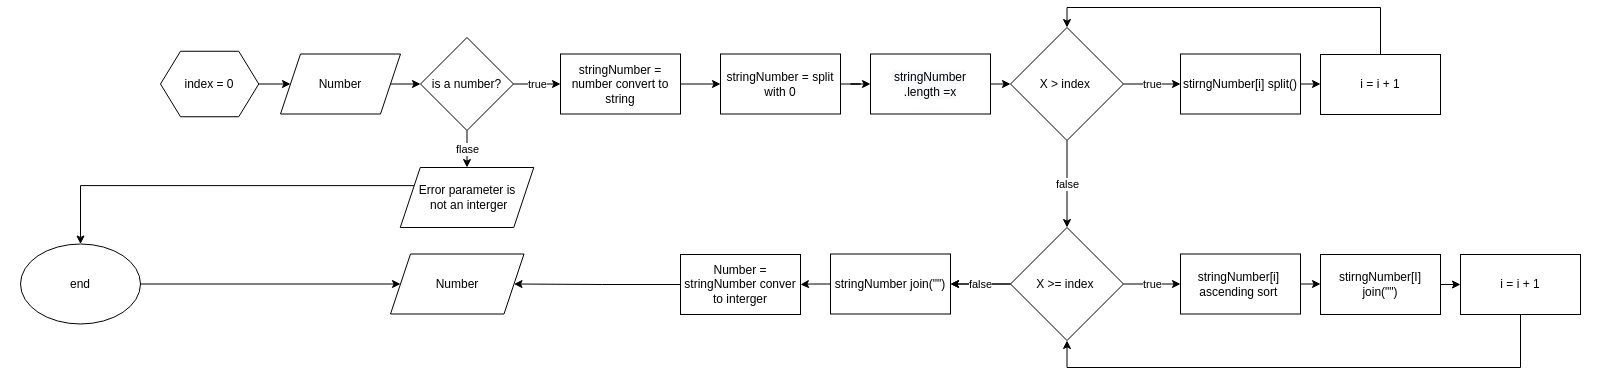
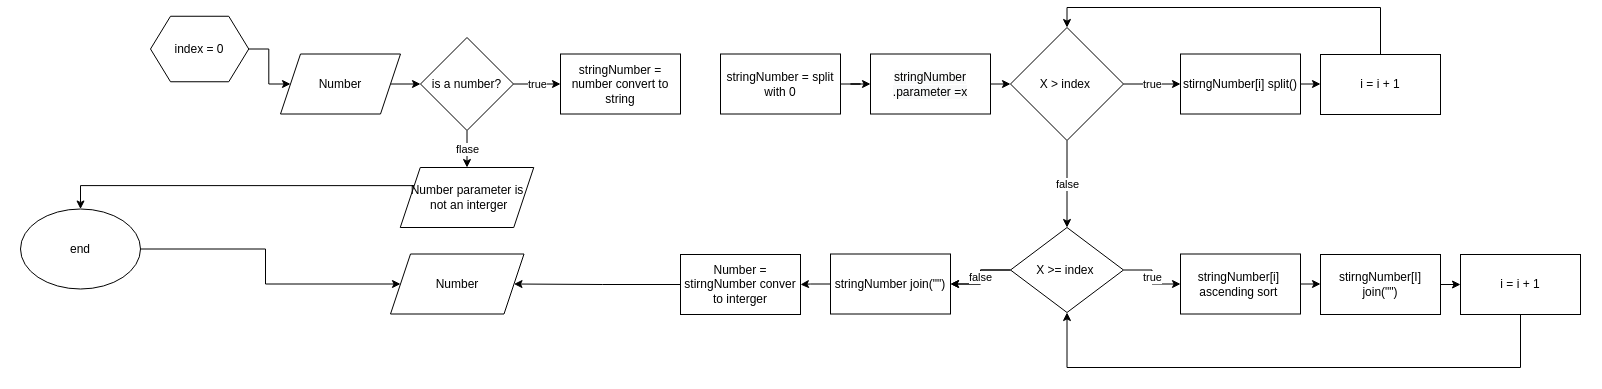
node "index = 0": moved (210, 84) -> (200, 49)
edge "stringNumber = number convert to string" -> "stringNumber = split with 0": removed
node "stringNumber.length =x": label "stringNumber.length =x" -> "stringNumber.parameter =x"
node "Error parameter is not an interger": label "Error parameter is not an interger" -> "Number parameter is not an interger"
node "end": moved (81, 284) -> (81, 249)
node "X >= index": size 113x113 -> 113x85
node "Number = stringNumber conver to interger": label "Number = stringNumber conver to interger" -> "Number = stirngNumber conver to interger"
